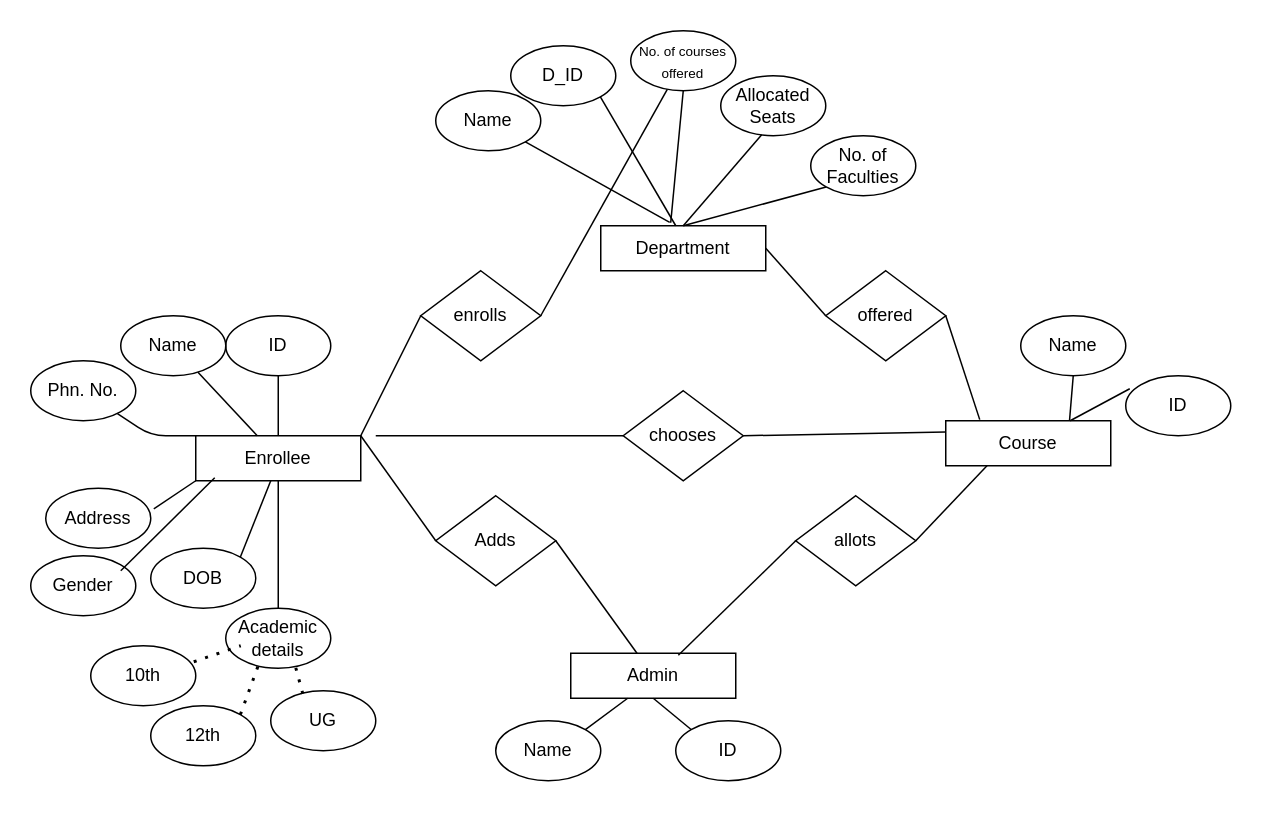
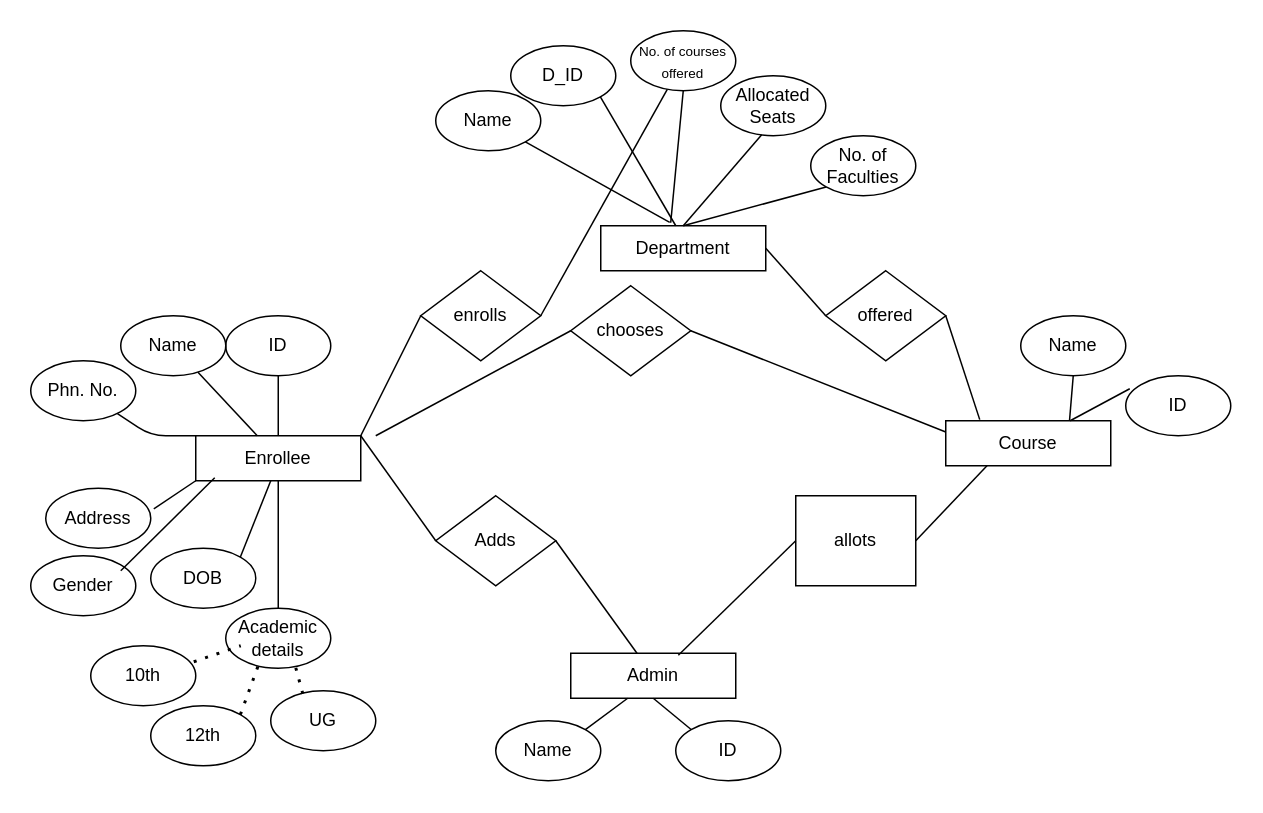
node "chooses": moved (683, 436) -> (631, 331)
node "allots": shape diamond -> rectangle
